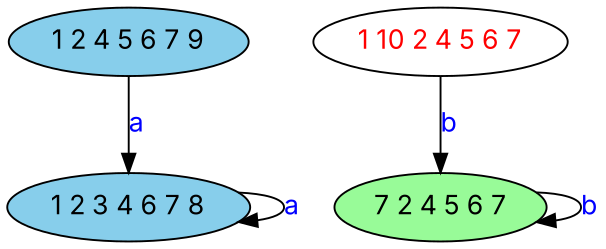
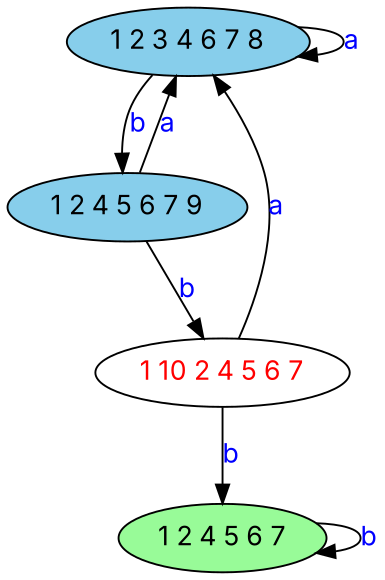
edge "1 2 3 4 6 7 8" -> "1 2 4 5 6 7 9": added, label "b"
node "7 2 4 5 6 7": label "7 2 4 5 6 7" -> "1 2 4 5 6 7"
edge "1 10 2 4 5 6 7" -> "1 2 3 4 6 7 8": added, label "a"
edge "1 2 4 5 6 7 9" -> "1 10 2 4 5 6 7": added, label "b"
